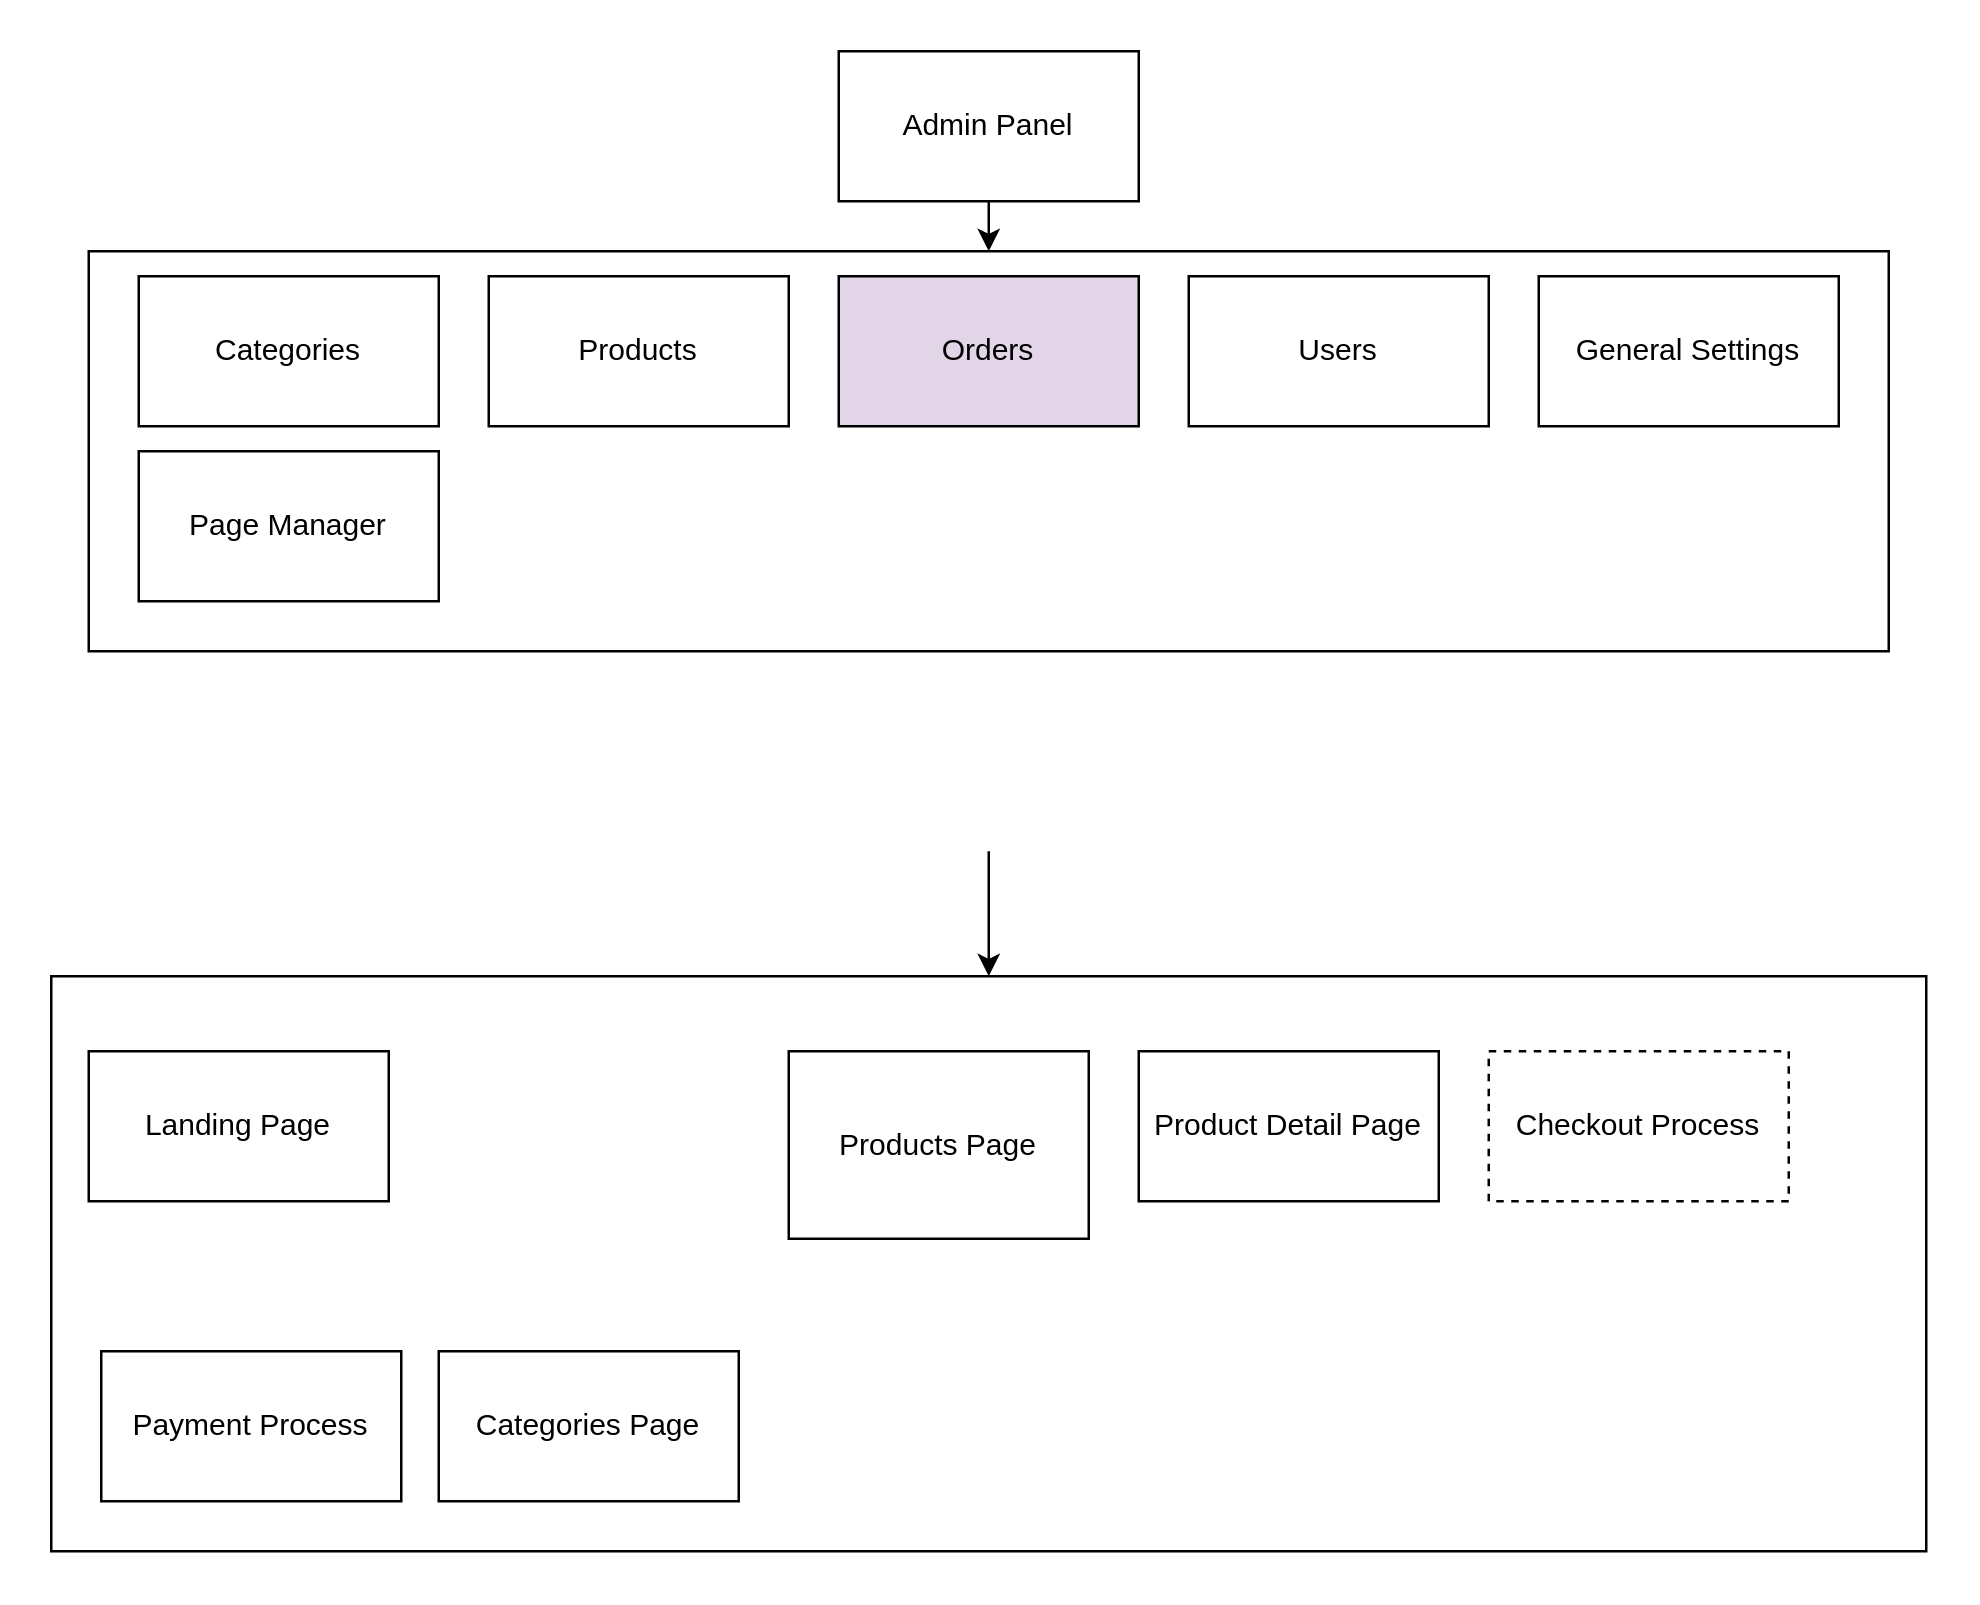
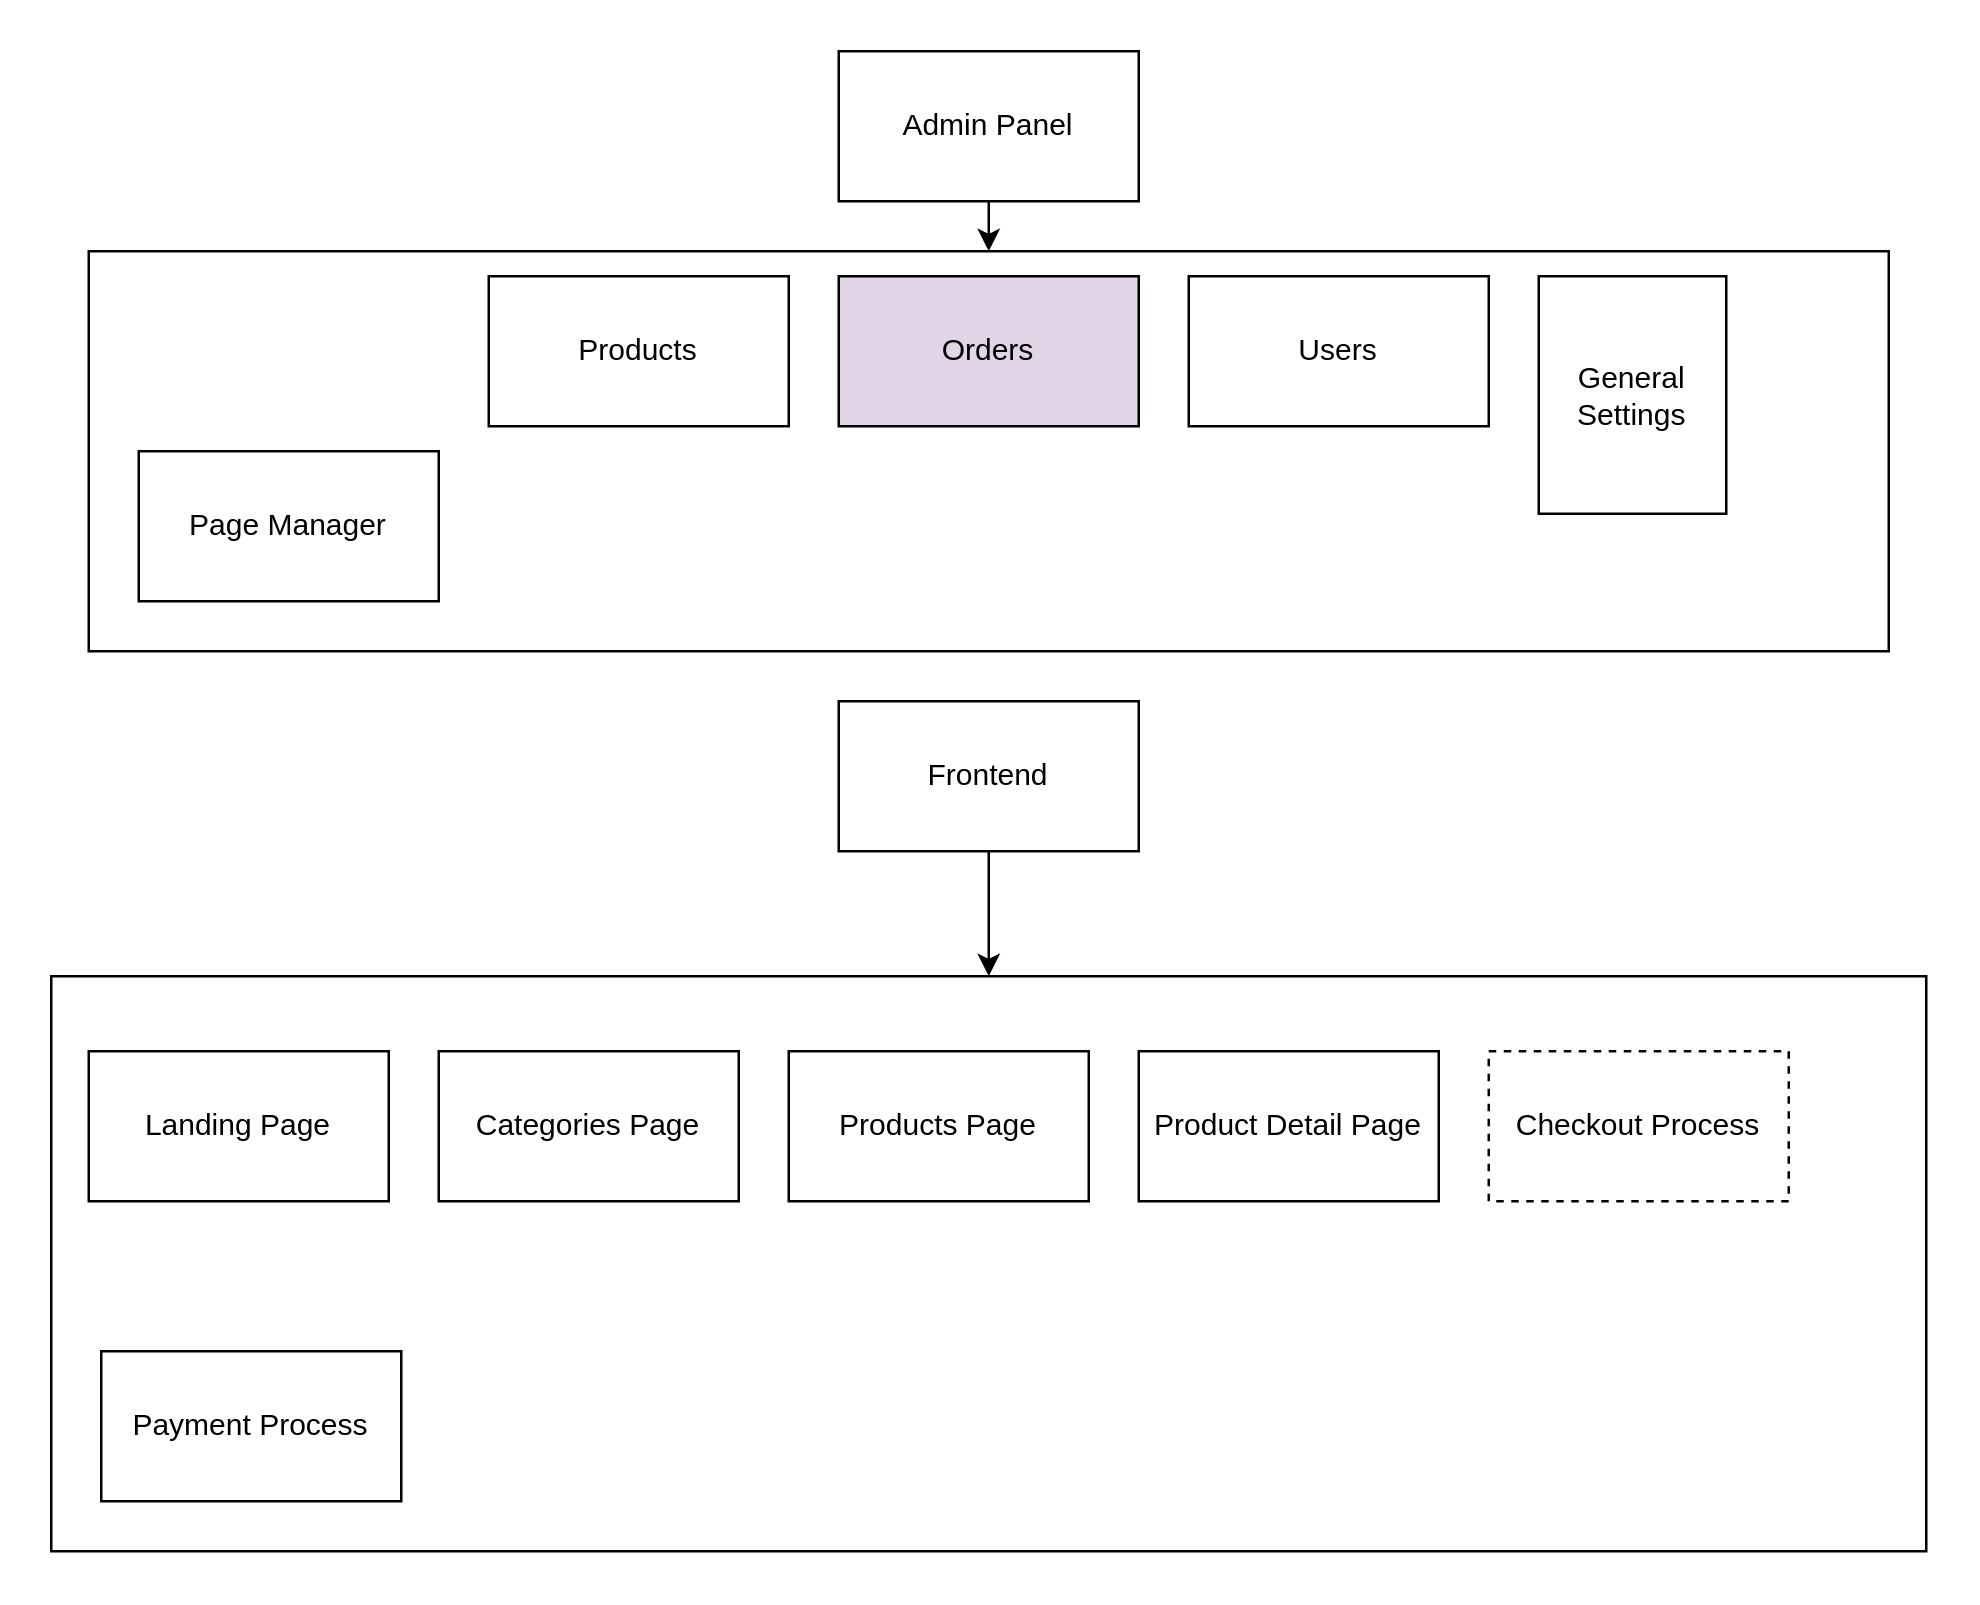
node "Categories": removed
node "General Settings": size 300x150 -> 188x238
node "Frontend": added
node "Products Page": size 300x188 -> 300x150
node "Categories Page": moved (589, 1426) -> (589, 1126)
